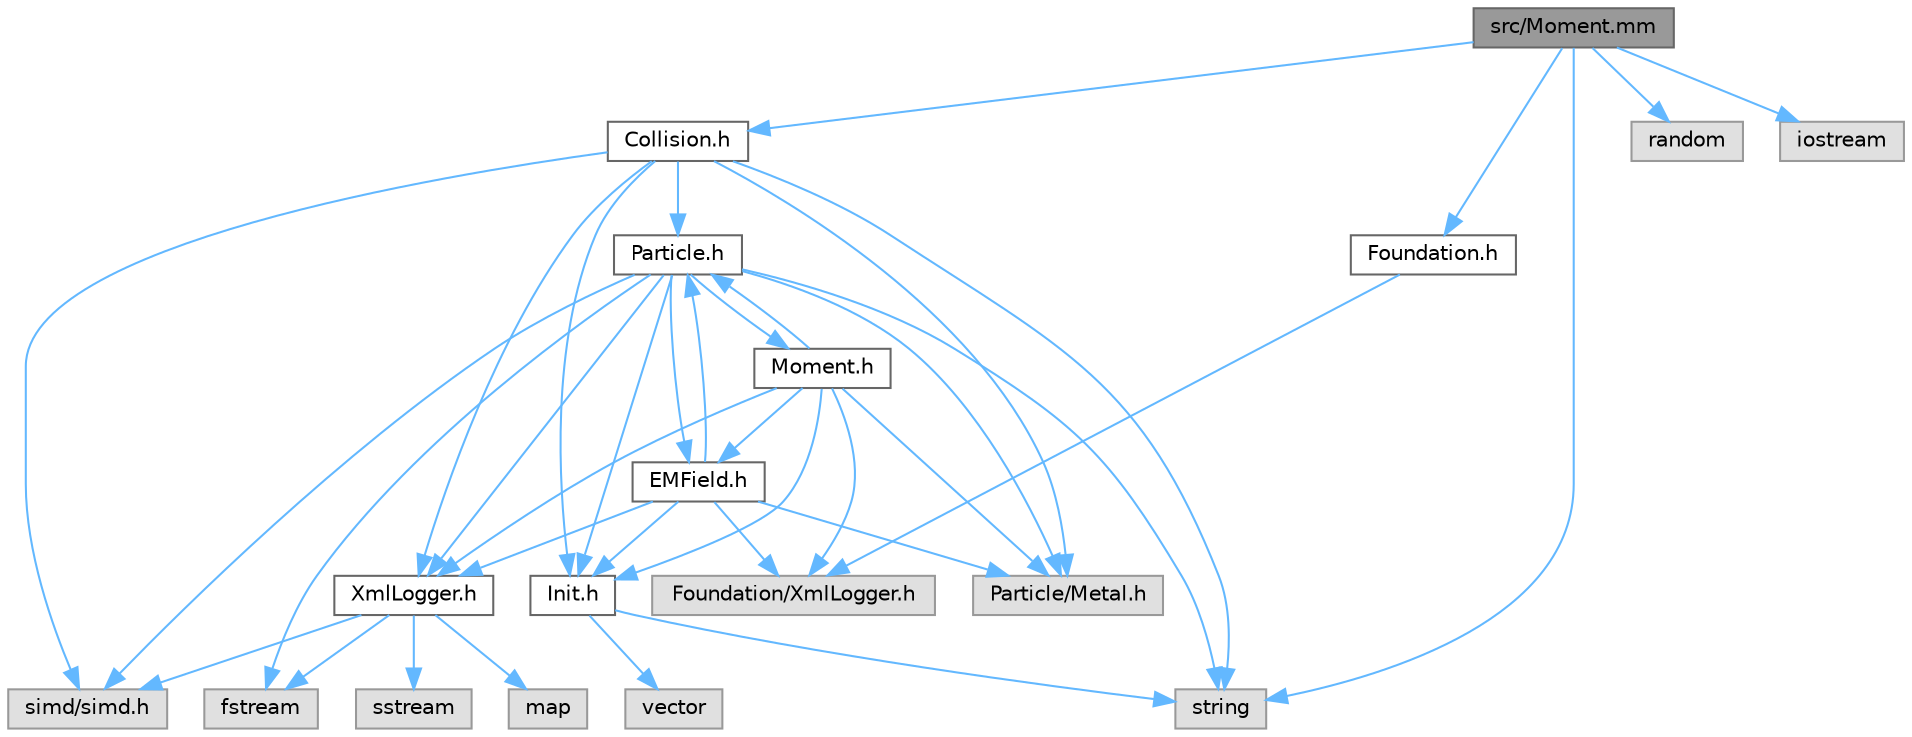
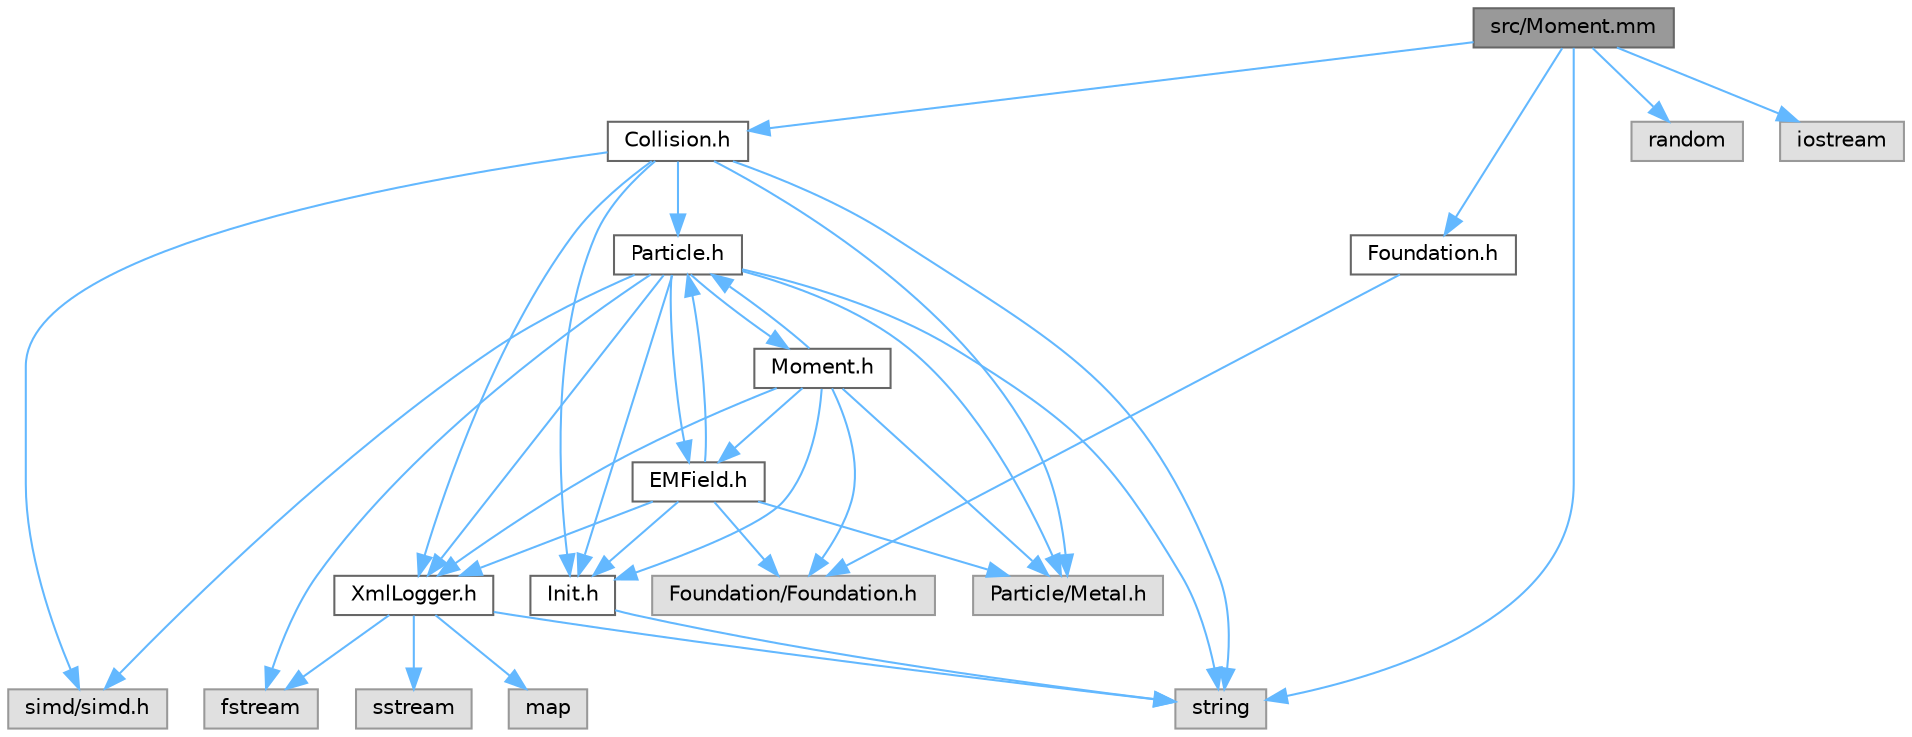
node "Foundation/XmlLogger.h": label "Foundation/XmlLogger.h" -> "Foundation/Foundation.h"
edge "XmlLogger.h" -> "simd/simd.h": now "XmlLogger.h" -> "string"
node "vector": removed
